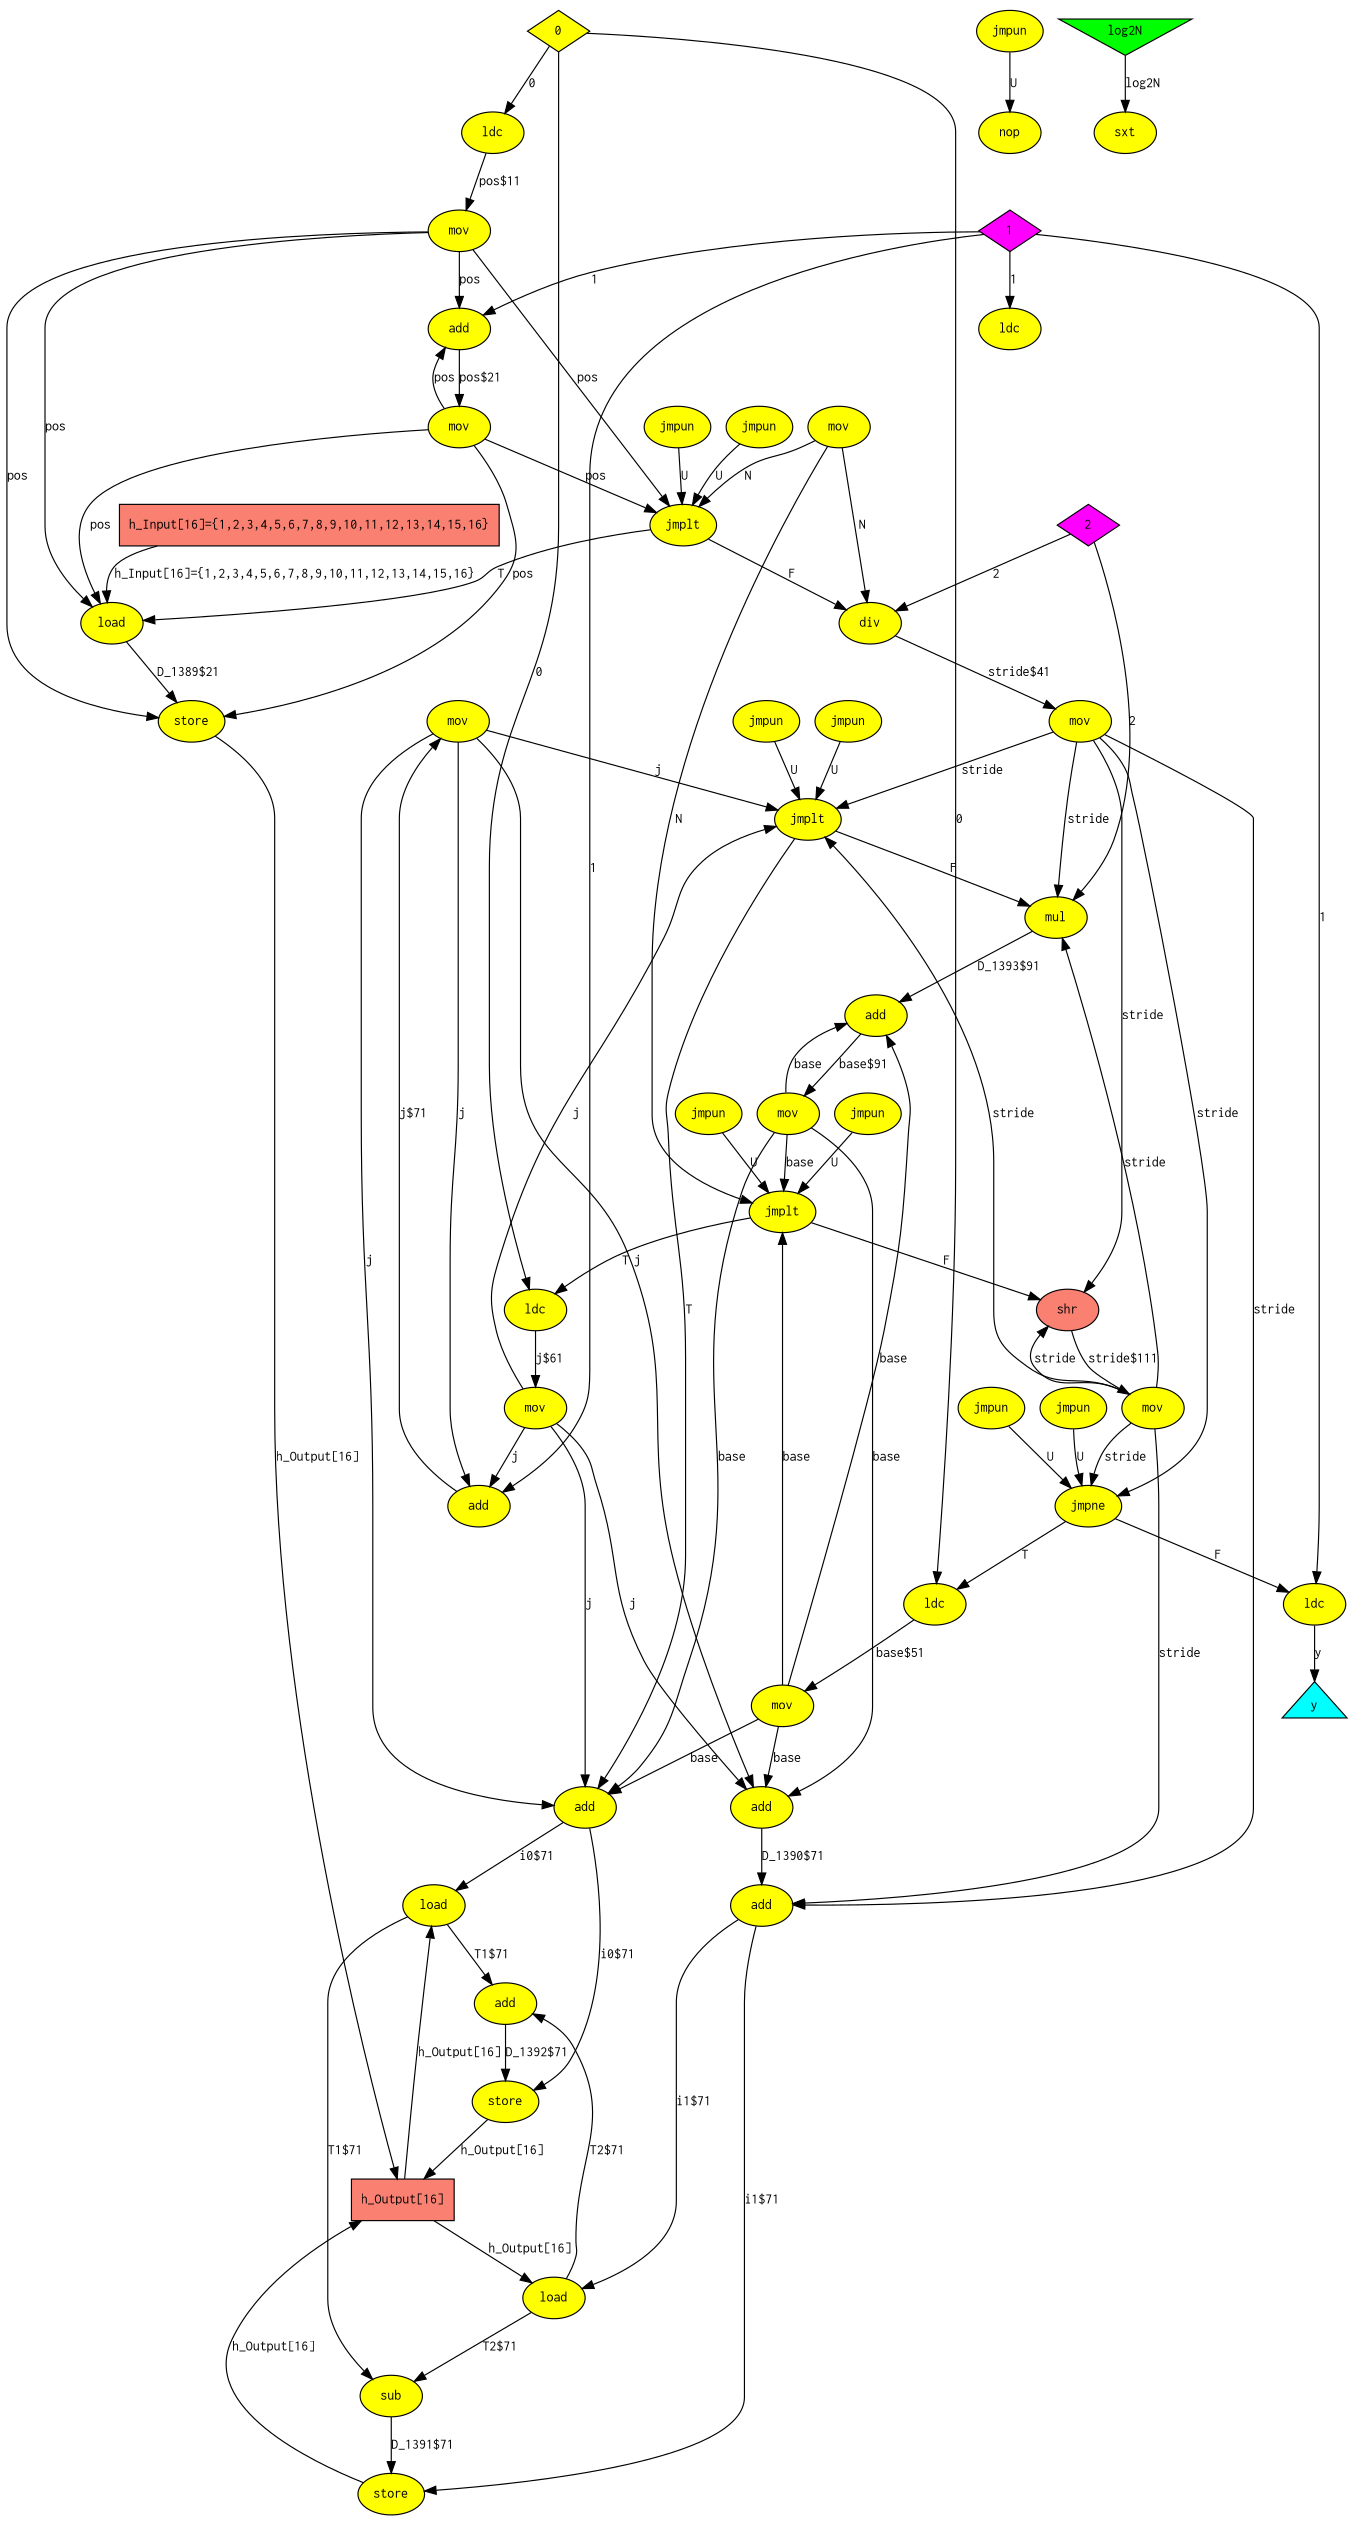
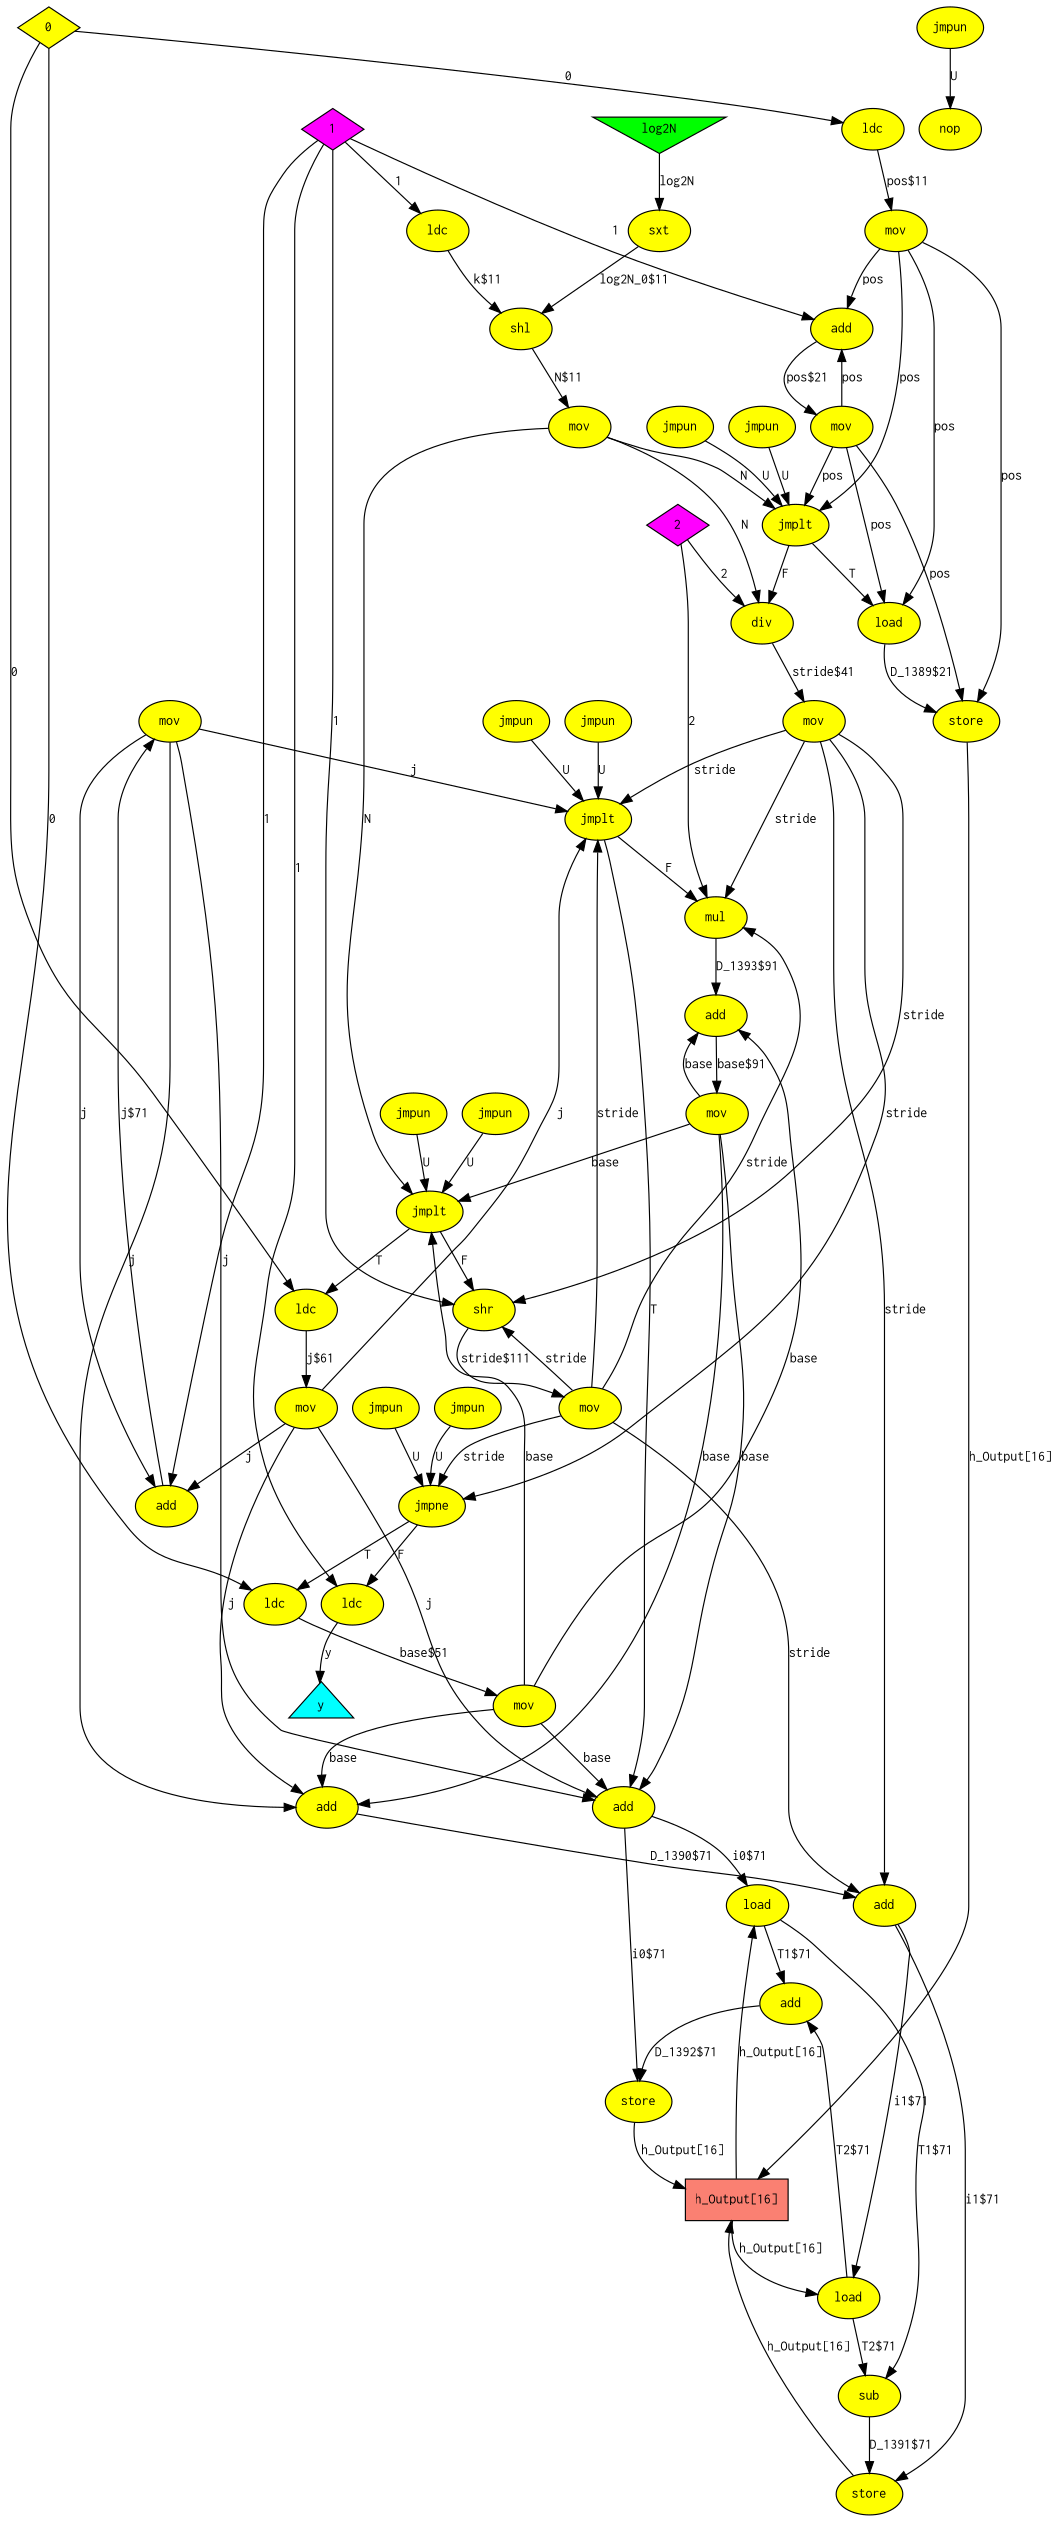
node "shl": added
node "h_Input[16]={1,2,3,4,5,6,7,8,9,10,11,12,13,14,15,16}": removed
edge "1" -> "shr": added, label "1"
node "shr": fillcolor salmon -> yellow
